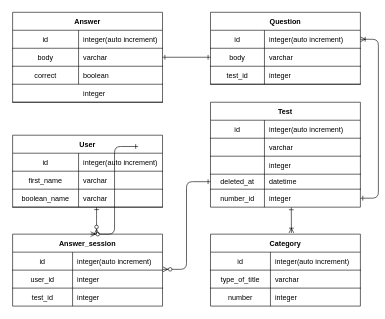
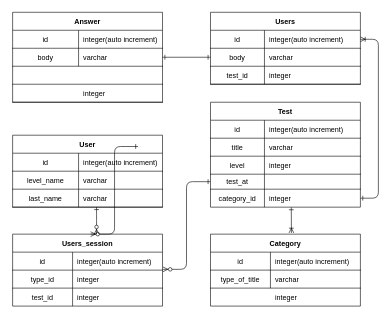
node "Question": label "Question" -> "Users"
node "correct": removed
node "boolean": removed
node "title": added
node "level": added
node "first_name": label "first_name" -> "level_name"
node "deleted_at": label "deleted_at" -> "test_at"
node "datetime": removed
node "boolean_name": label "boolean_name" -> "last_name"
node "number_id": label "number_id" -> "category_id"
node "Answer_session": label "Answer_session" -> "Users_session"
node "user_id": label "user_id" -> "type_id"
node "number": removed
